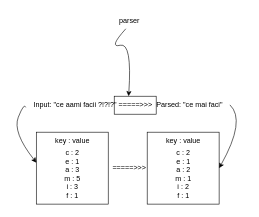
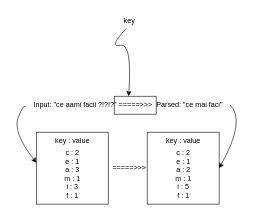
node "parser": label "parser" -> "key"
node "c : 2 e : 1 a : 3 m : 5 i : 3 f : 1": label "c : 2 e : 1 a : 3 m : 5 i : 3 f : 1" -> "c : 2 e : 1 a : 3 m : 1 i : 3 f : 1"
node "c : 2 e : 1 a : 2 m : 1 i : 2 f : 1": label "c : 2 e : 1 a : 2 m : 1 i : 2 f : 1" -> "c : 2 e : 1 a : 2 m : 1 i : 5 f : 1"
